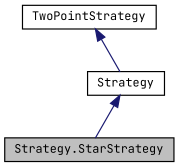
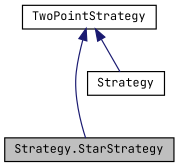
edge "Strategy.StarStrategy" -> "Strategy": now "Strategy.StarStrategy" -> "TwoPointStrategy"
